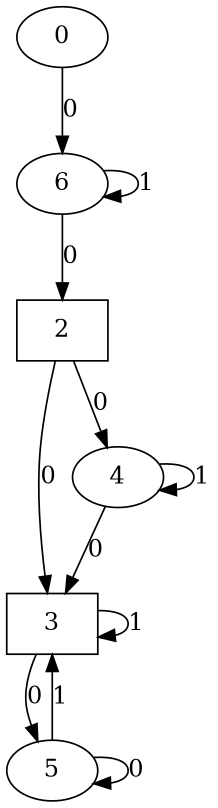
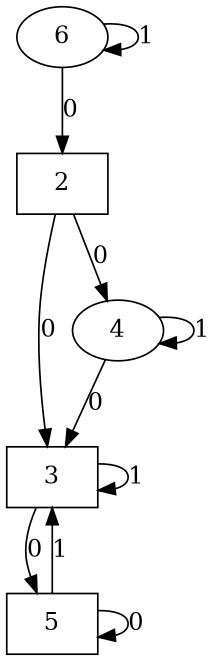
node "0": removed
node "5": shape ellipse -> box
